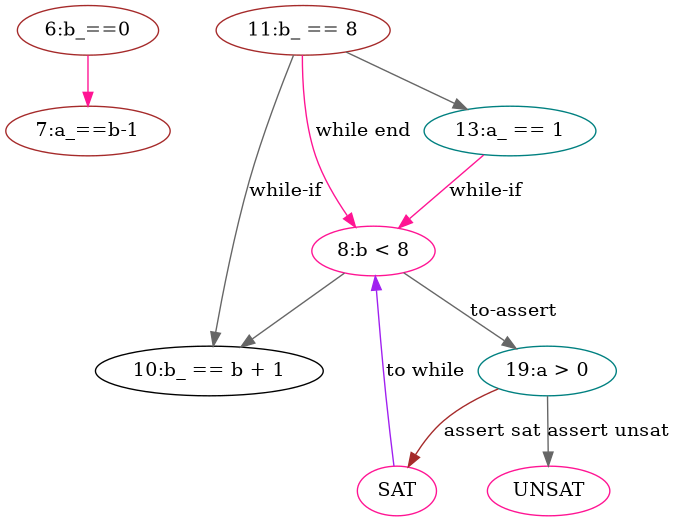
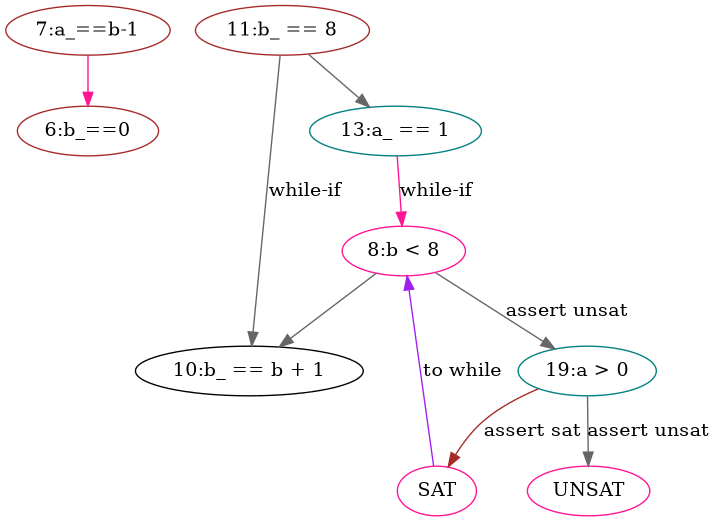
edge "6:b_==0" -> "7:a_==b-1": reversed
edge "11:b_ == 8" -> "8:b < 8": removed, label "while end"
edge "8:b < 8" -> "19:a > 0": label "to-assert" -> "assert unsat"
